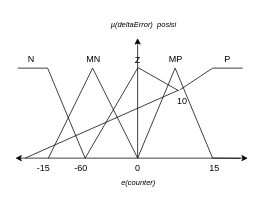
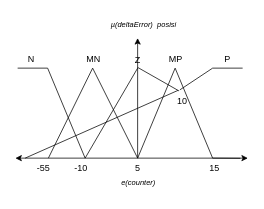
node "-15": label "-15" -> "-55"
node "-60": label "-60" -> "-10"
node "0": label "0" -> "5"
